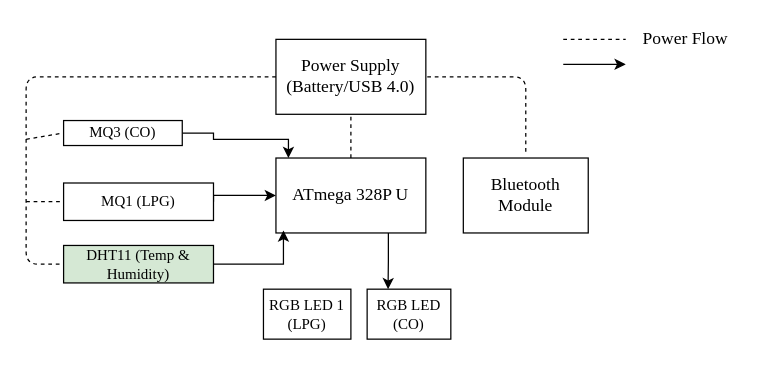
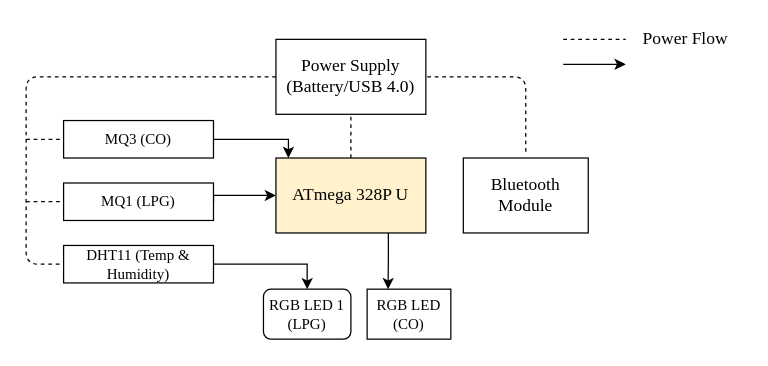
node "MQ3 (CO)": size 119x25 -> 150x38
node "ATmega 328P U": fillcolor #ffffff -> #fff2cc
edge "DHT11 (Temp & Humidity)" -> "ATmega 328P U": now "DHT11 (Temp & Humidity)" -> "RGB LED 1 (LPG)"
node "DHT11 (Temp & Humidity)": fillcolor #d5e8d4 -> #ffffff
node "RGB LED 1 (LPG)": shape rectangle -> rounded rectangle
